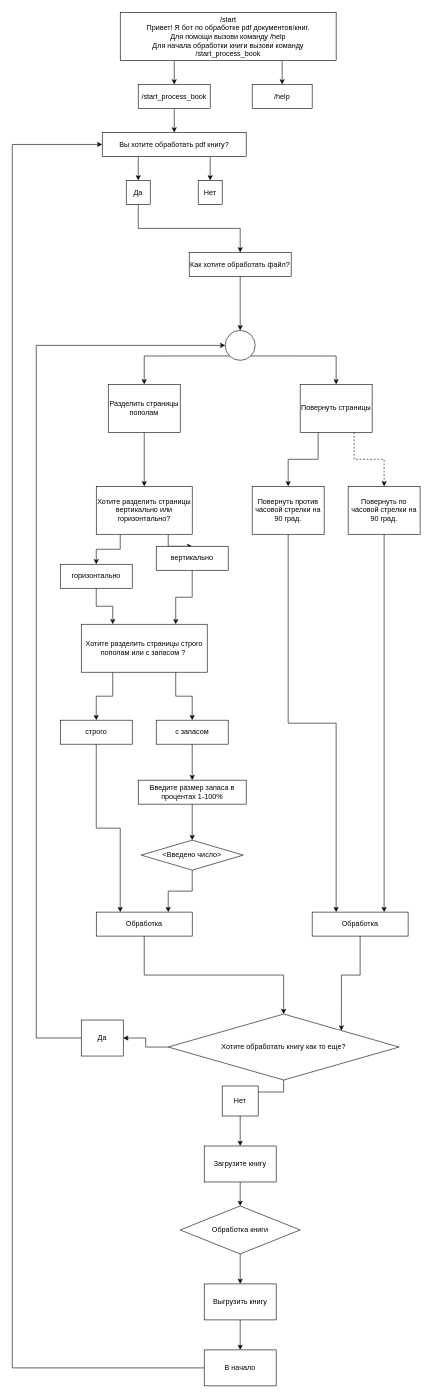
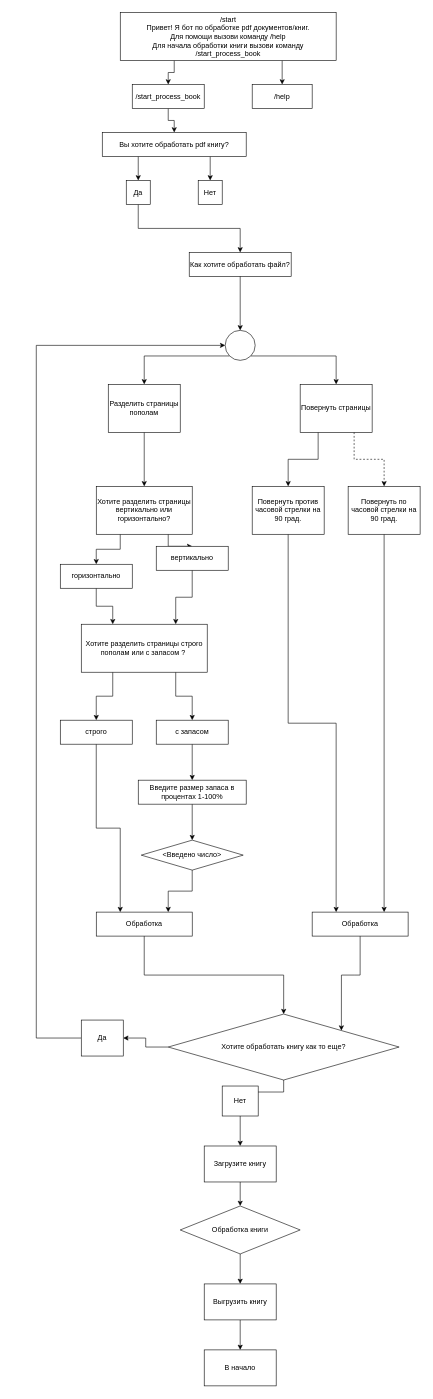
node "/start_process_book": moved (174, 96) -> (168, 96)
edge "В начало" -> "Вы хотите обработать pdf книгу?": removed
